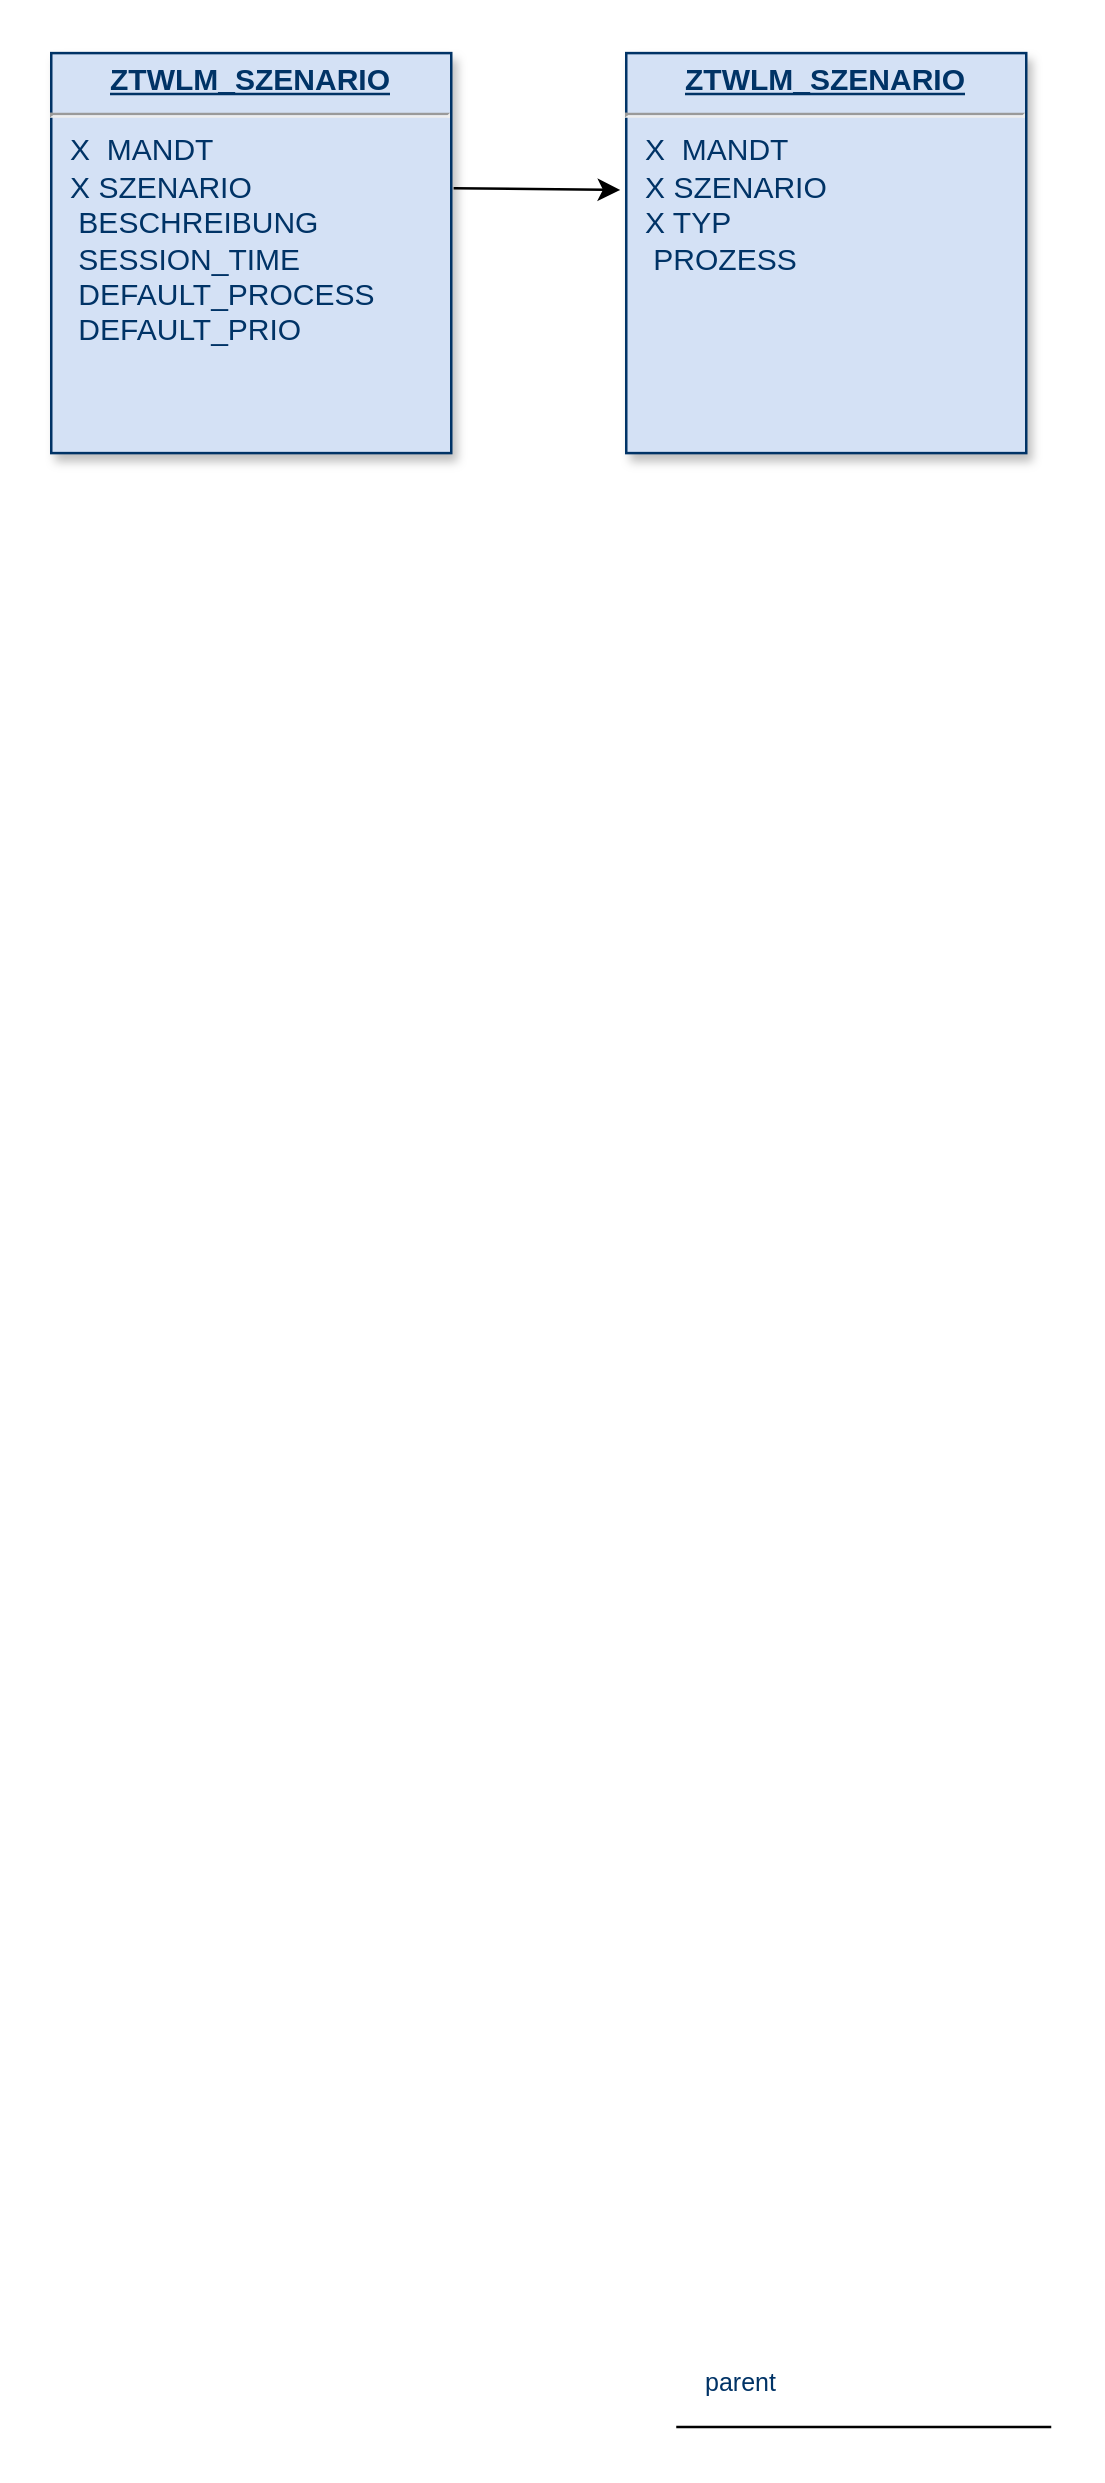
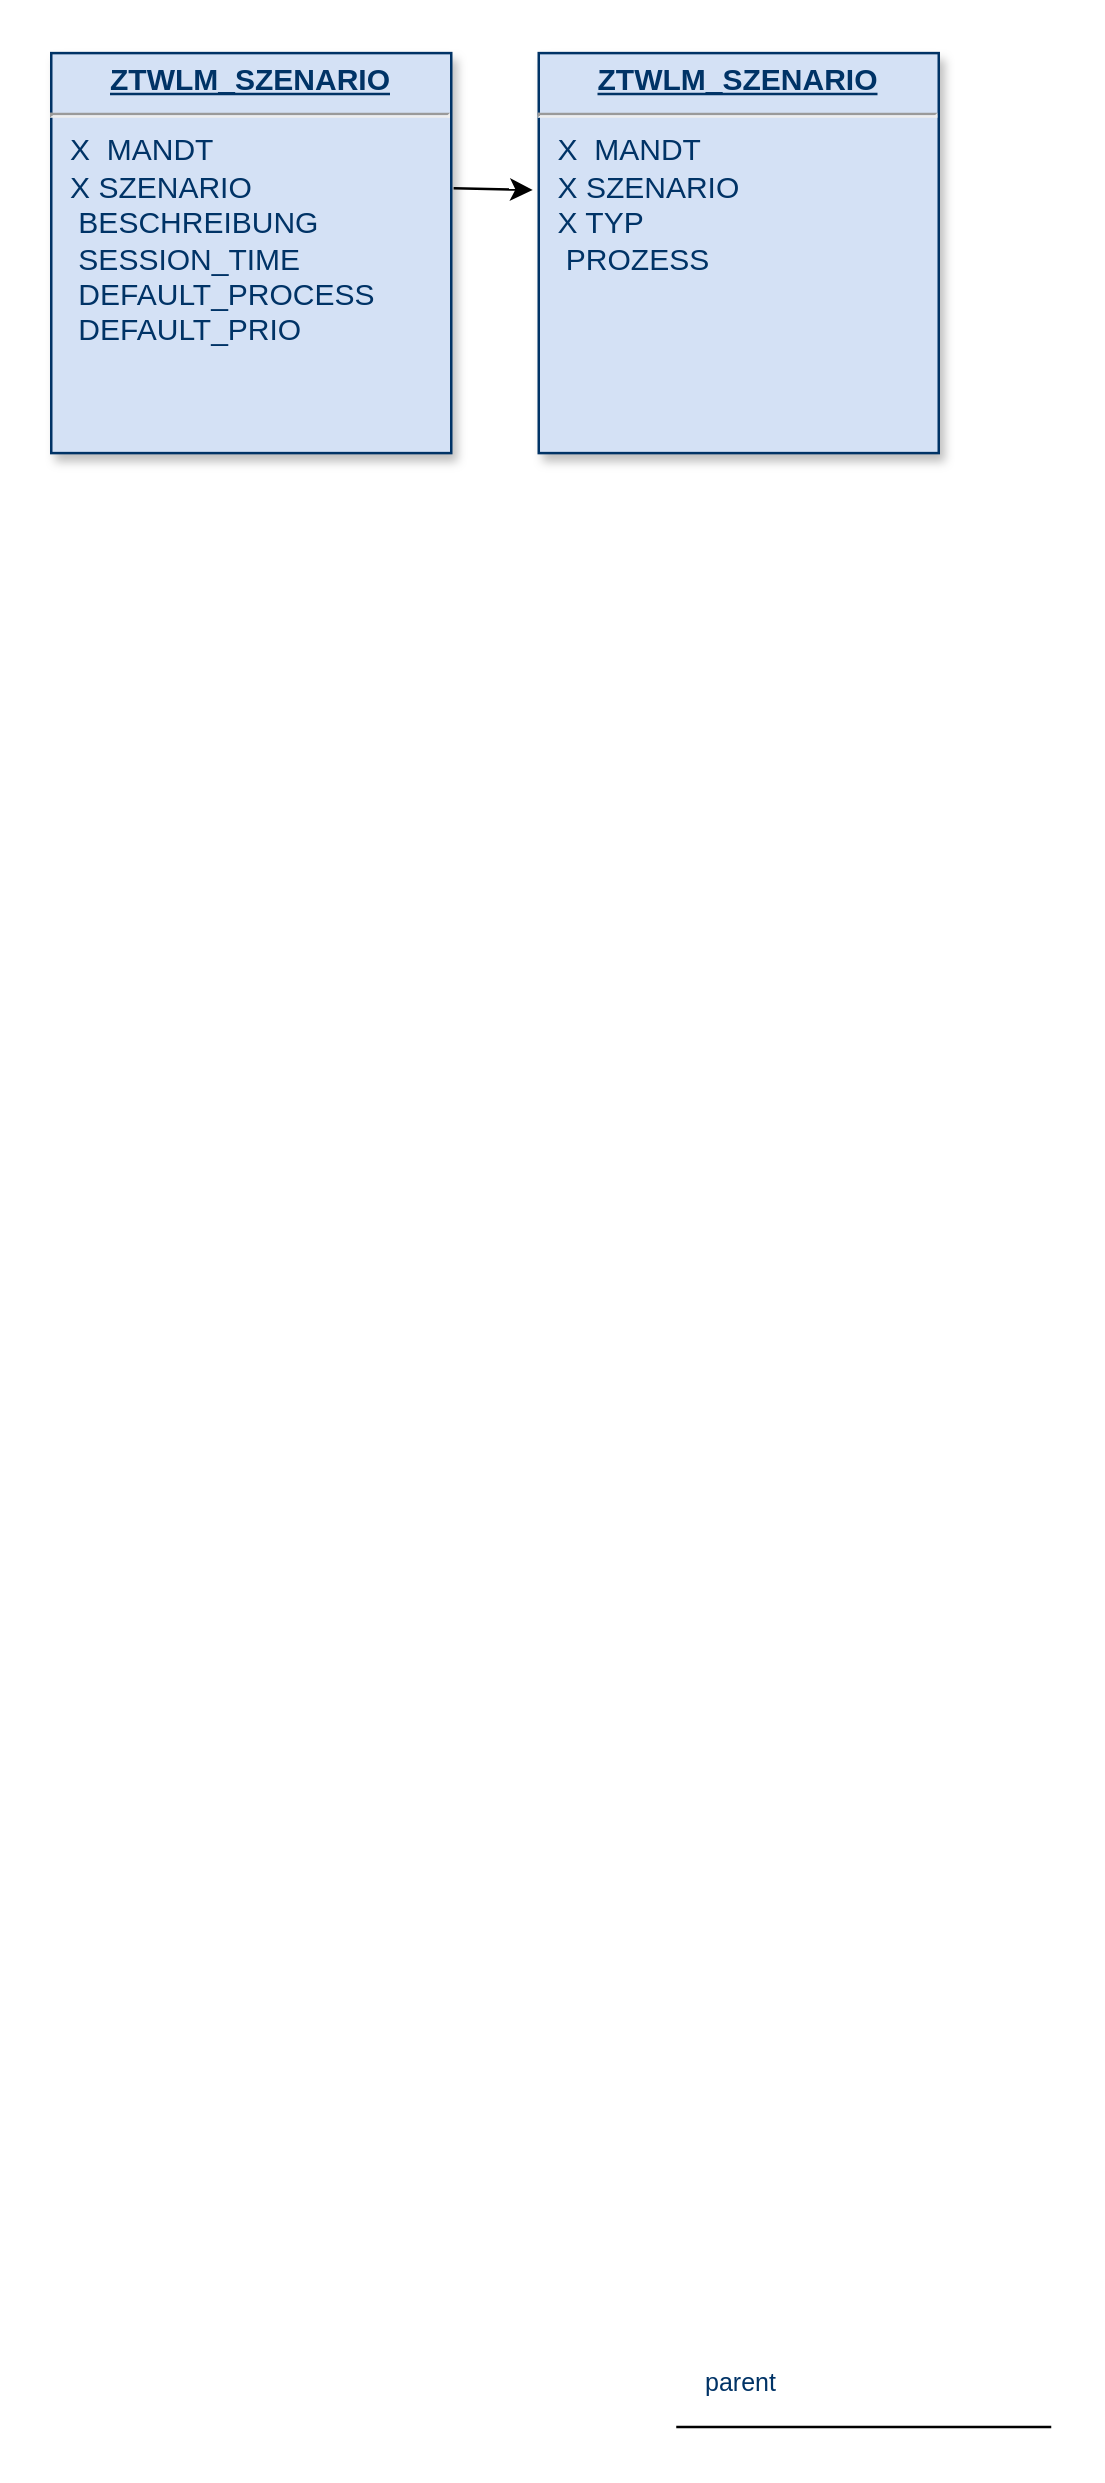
node "ZTWLM_SZENARIO X MANDT X SZENARIO X TYP PROZESS": moved (826, 253) -> (739, 253)
